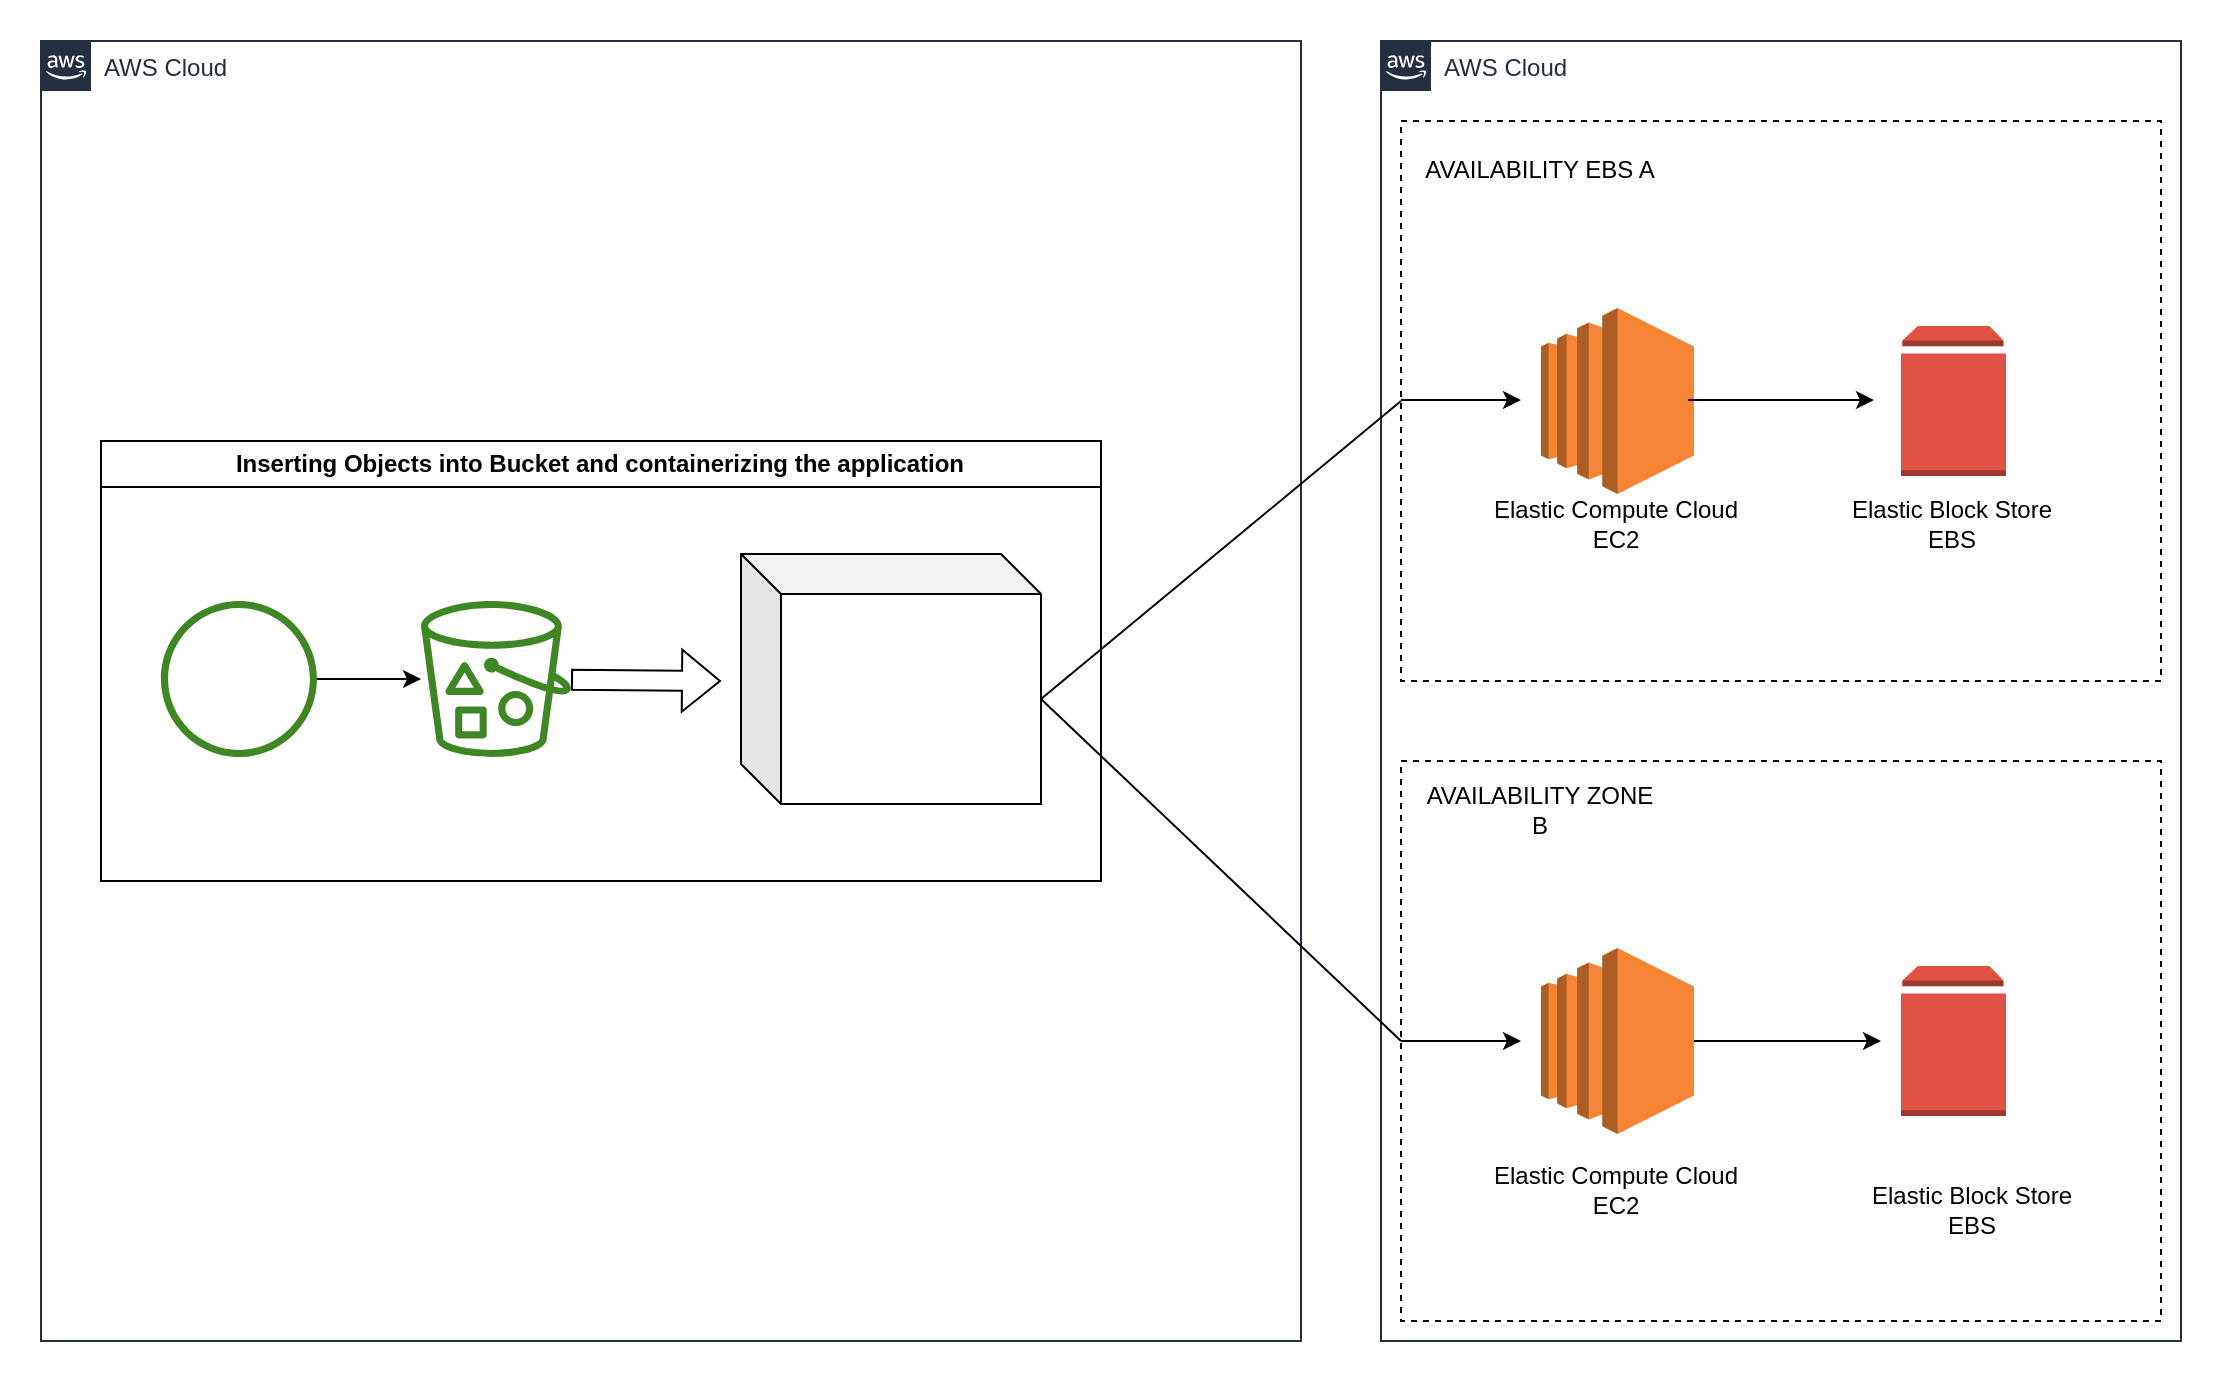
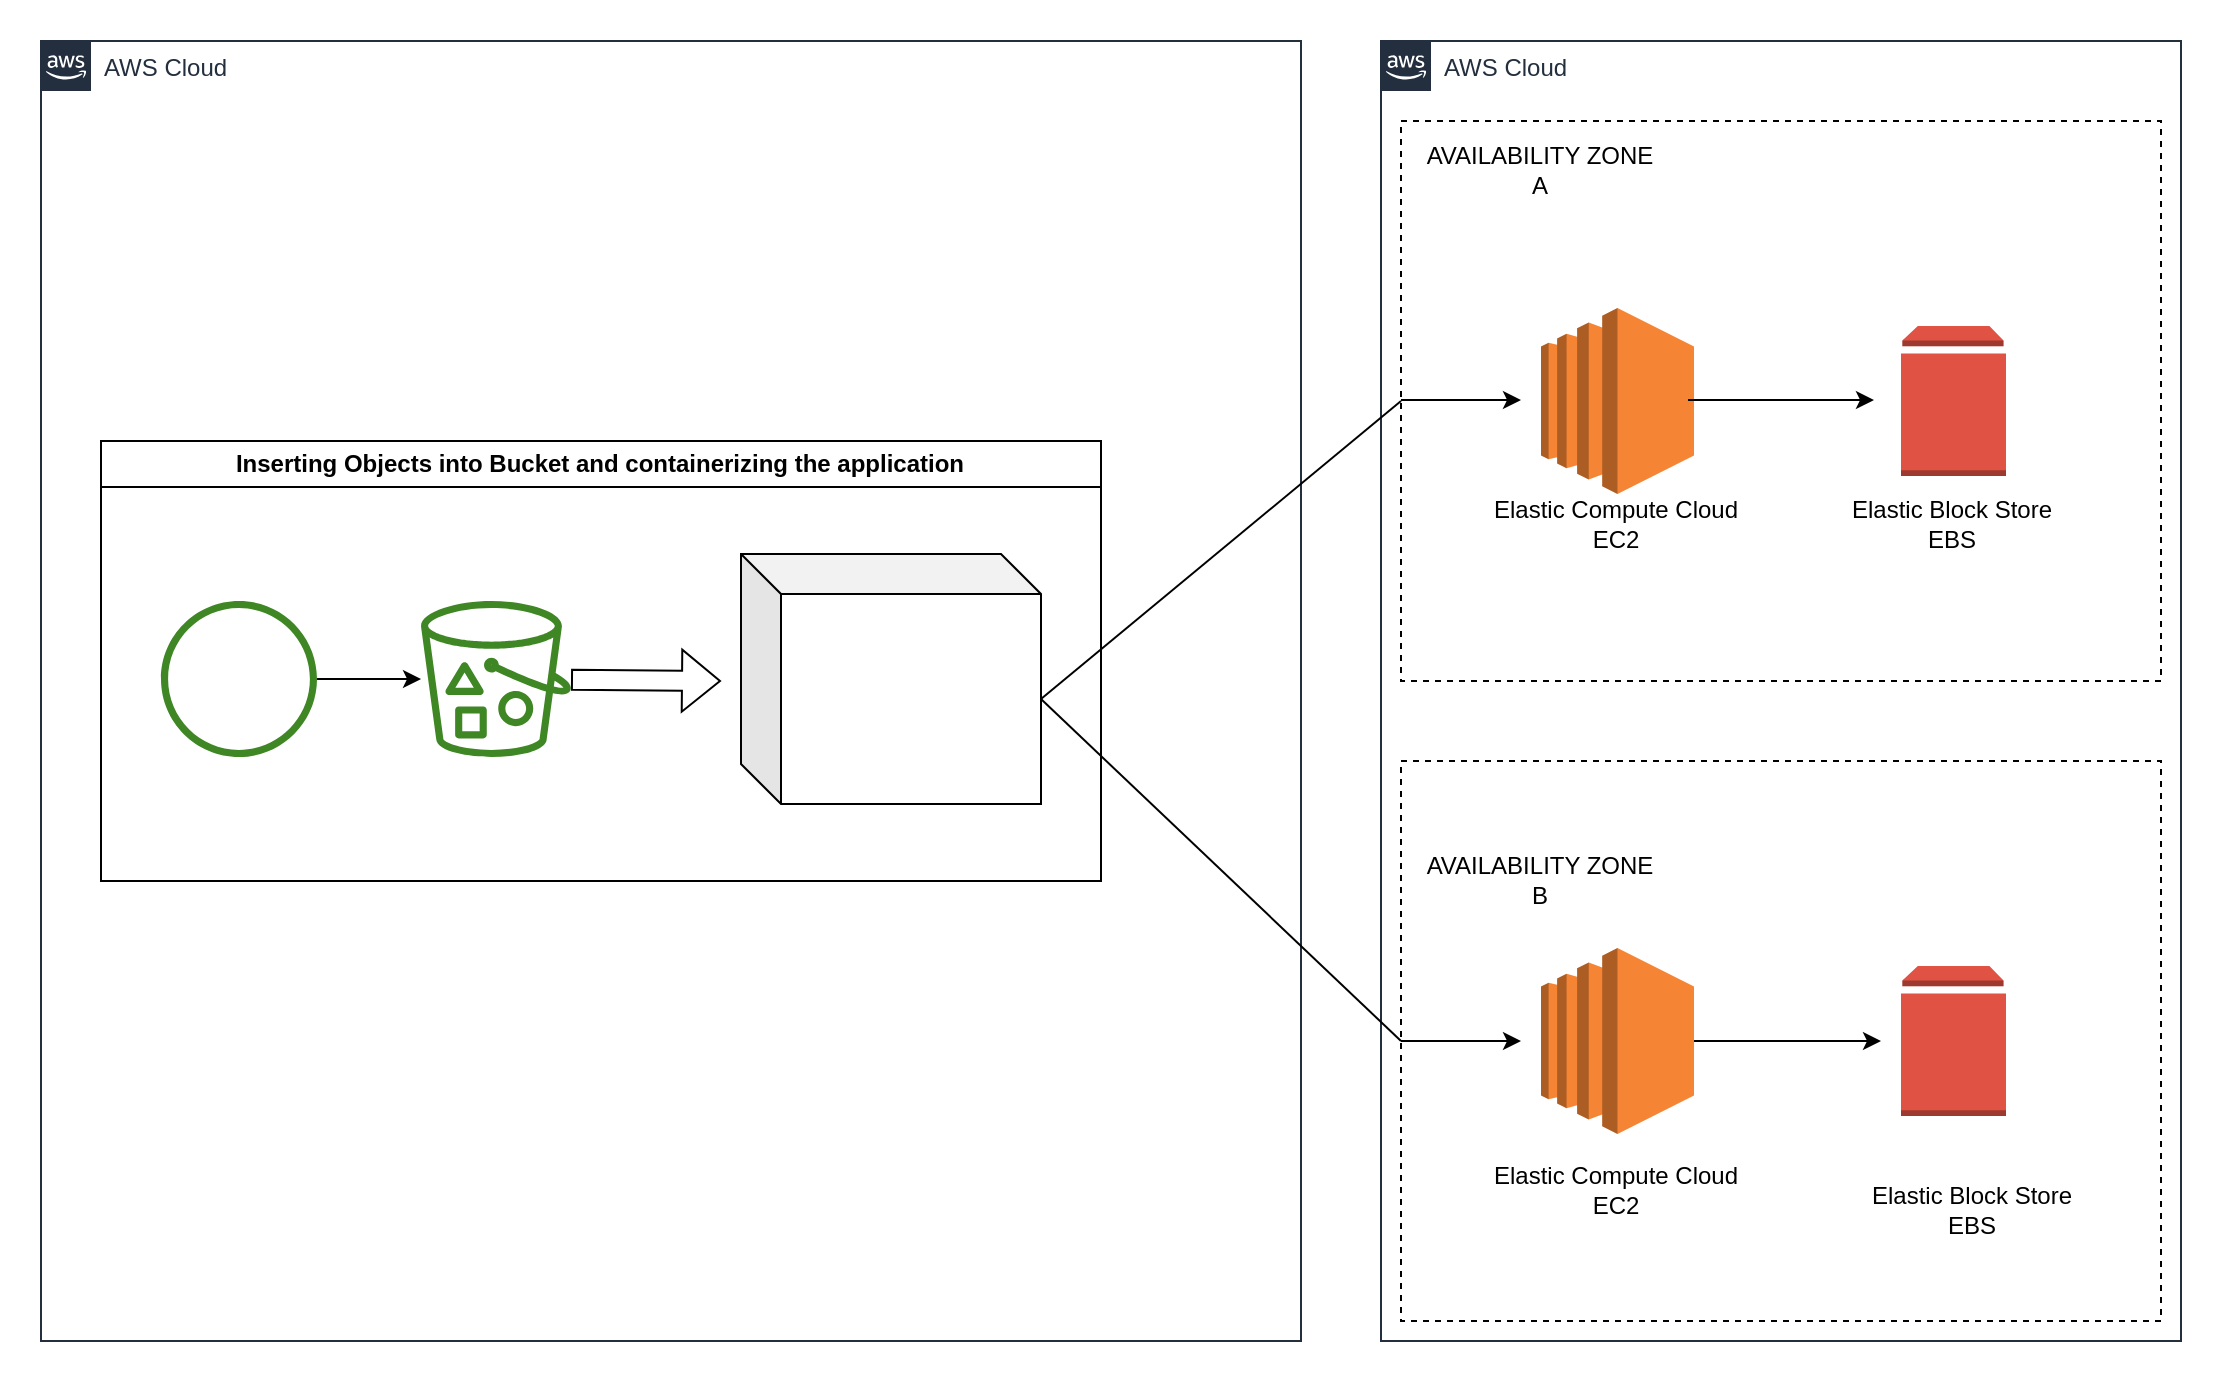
node "AVAILABILITY EBS A": label "AVAILABILITY EBS A" -> "AVAILABILITY ZONE A"
node "AVAILABILITY ZONE B": moved (1541, 811) -> (1541, 881)
